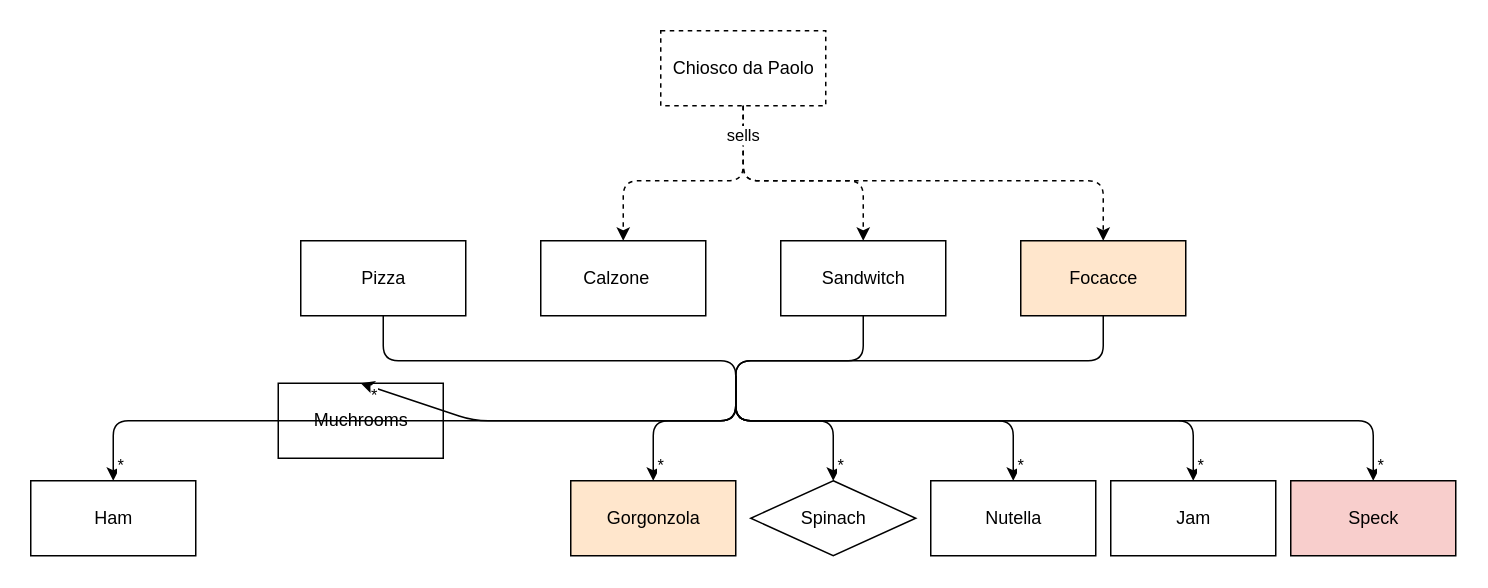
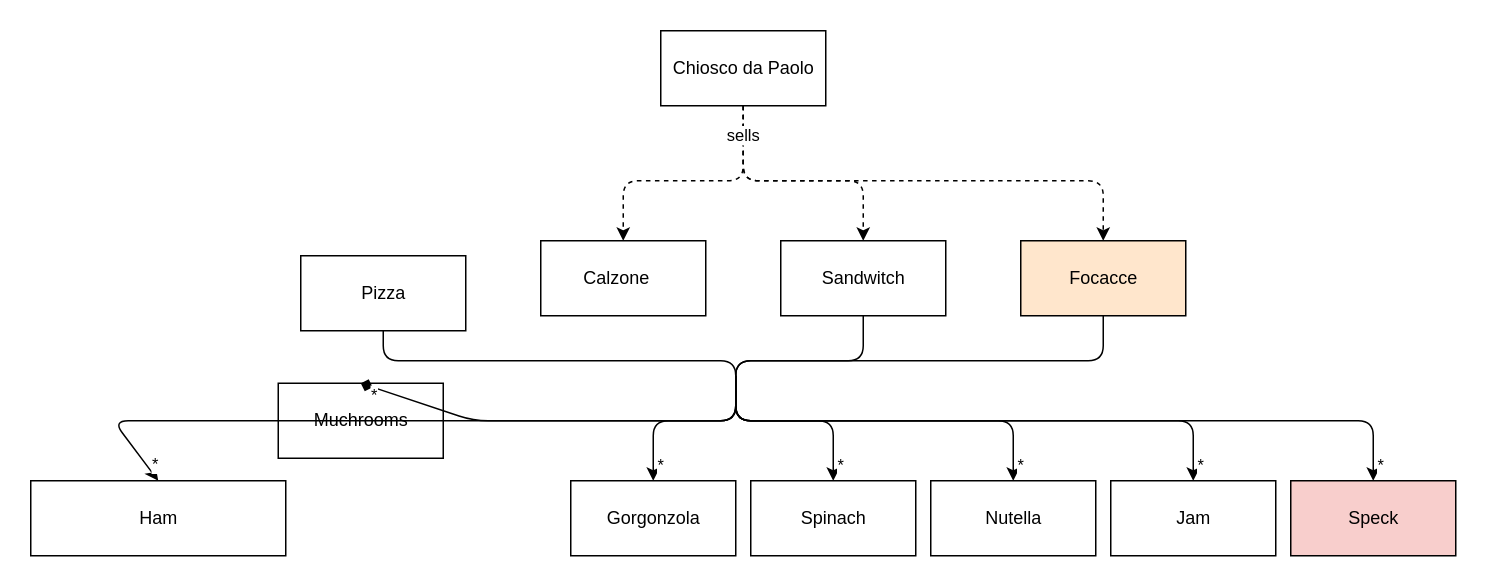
node "Chiosco da Paolo": style dashed -> solid
node "Pizza": moved (383, 278) -> (383, 293)
edge "Sandwitch" -> "Muchrooms": arrowhead classic -> diamond
node "Ham": size 165x75 -> 255x75
node "Gorgonzola": fillcolor #ffe6cc -> #ffffff
node "Spinach": shape diamond -> rectangle
